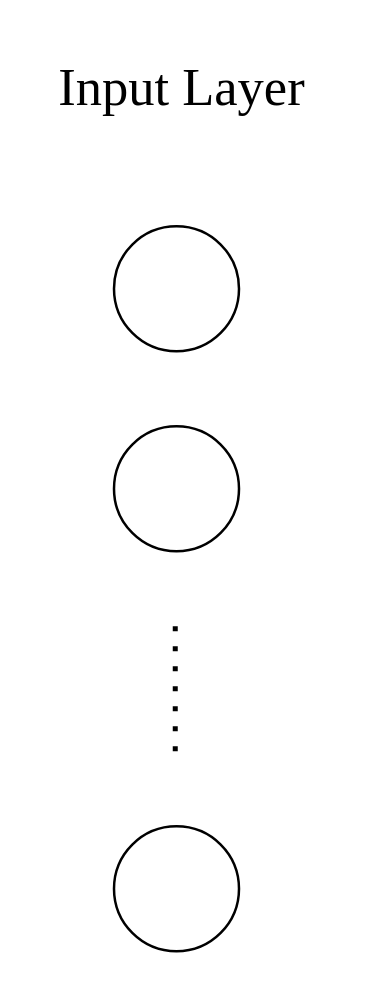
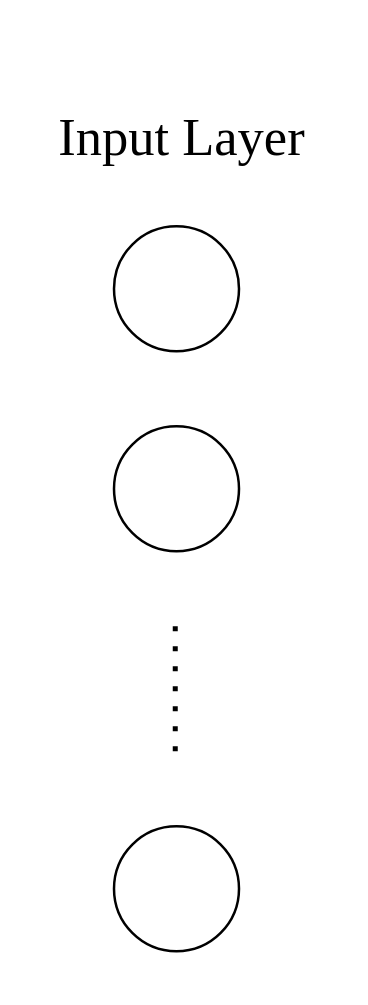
node "Input Layer": moved (183, 89) -> (183, 139)
